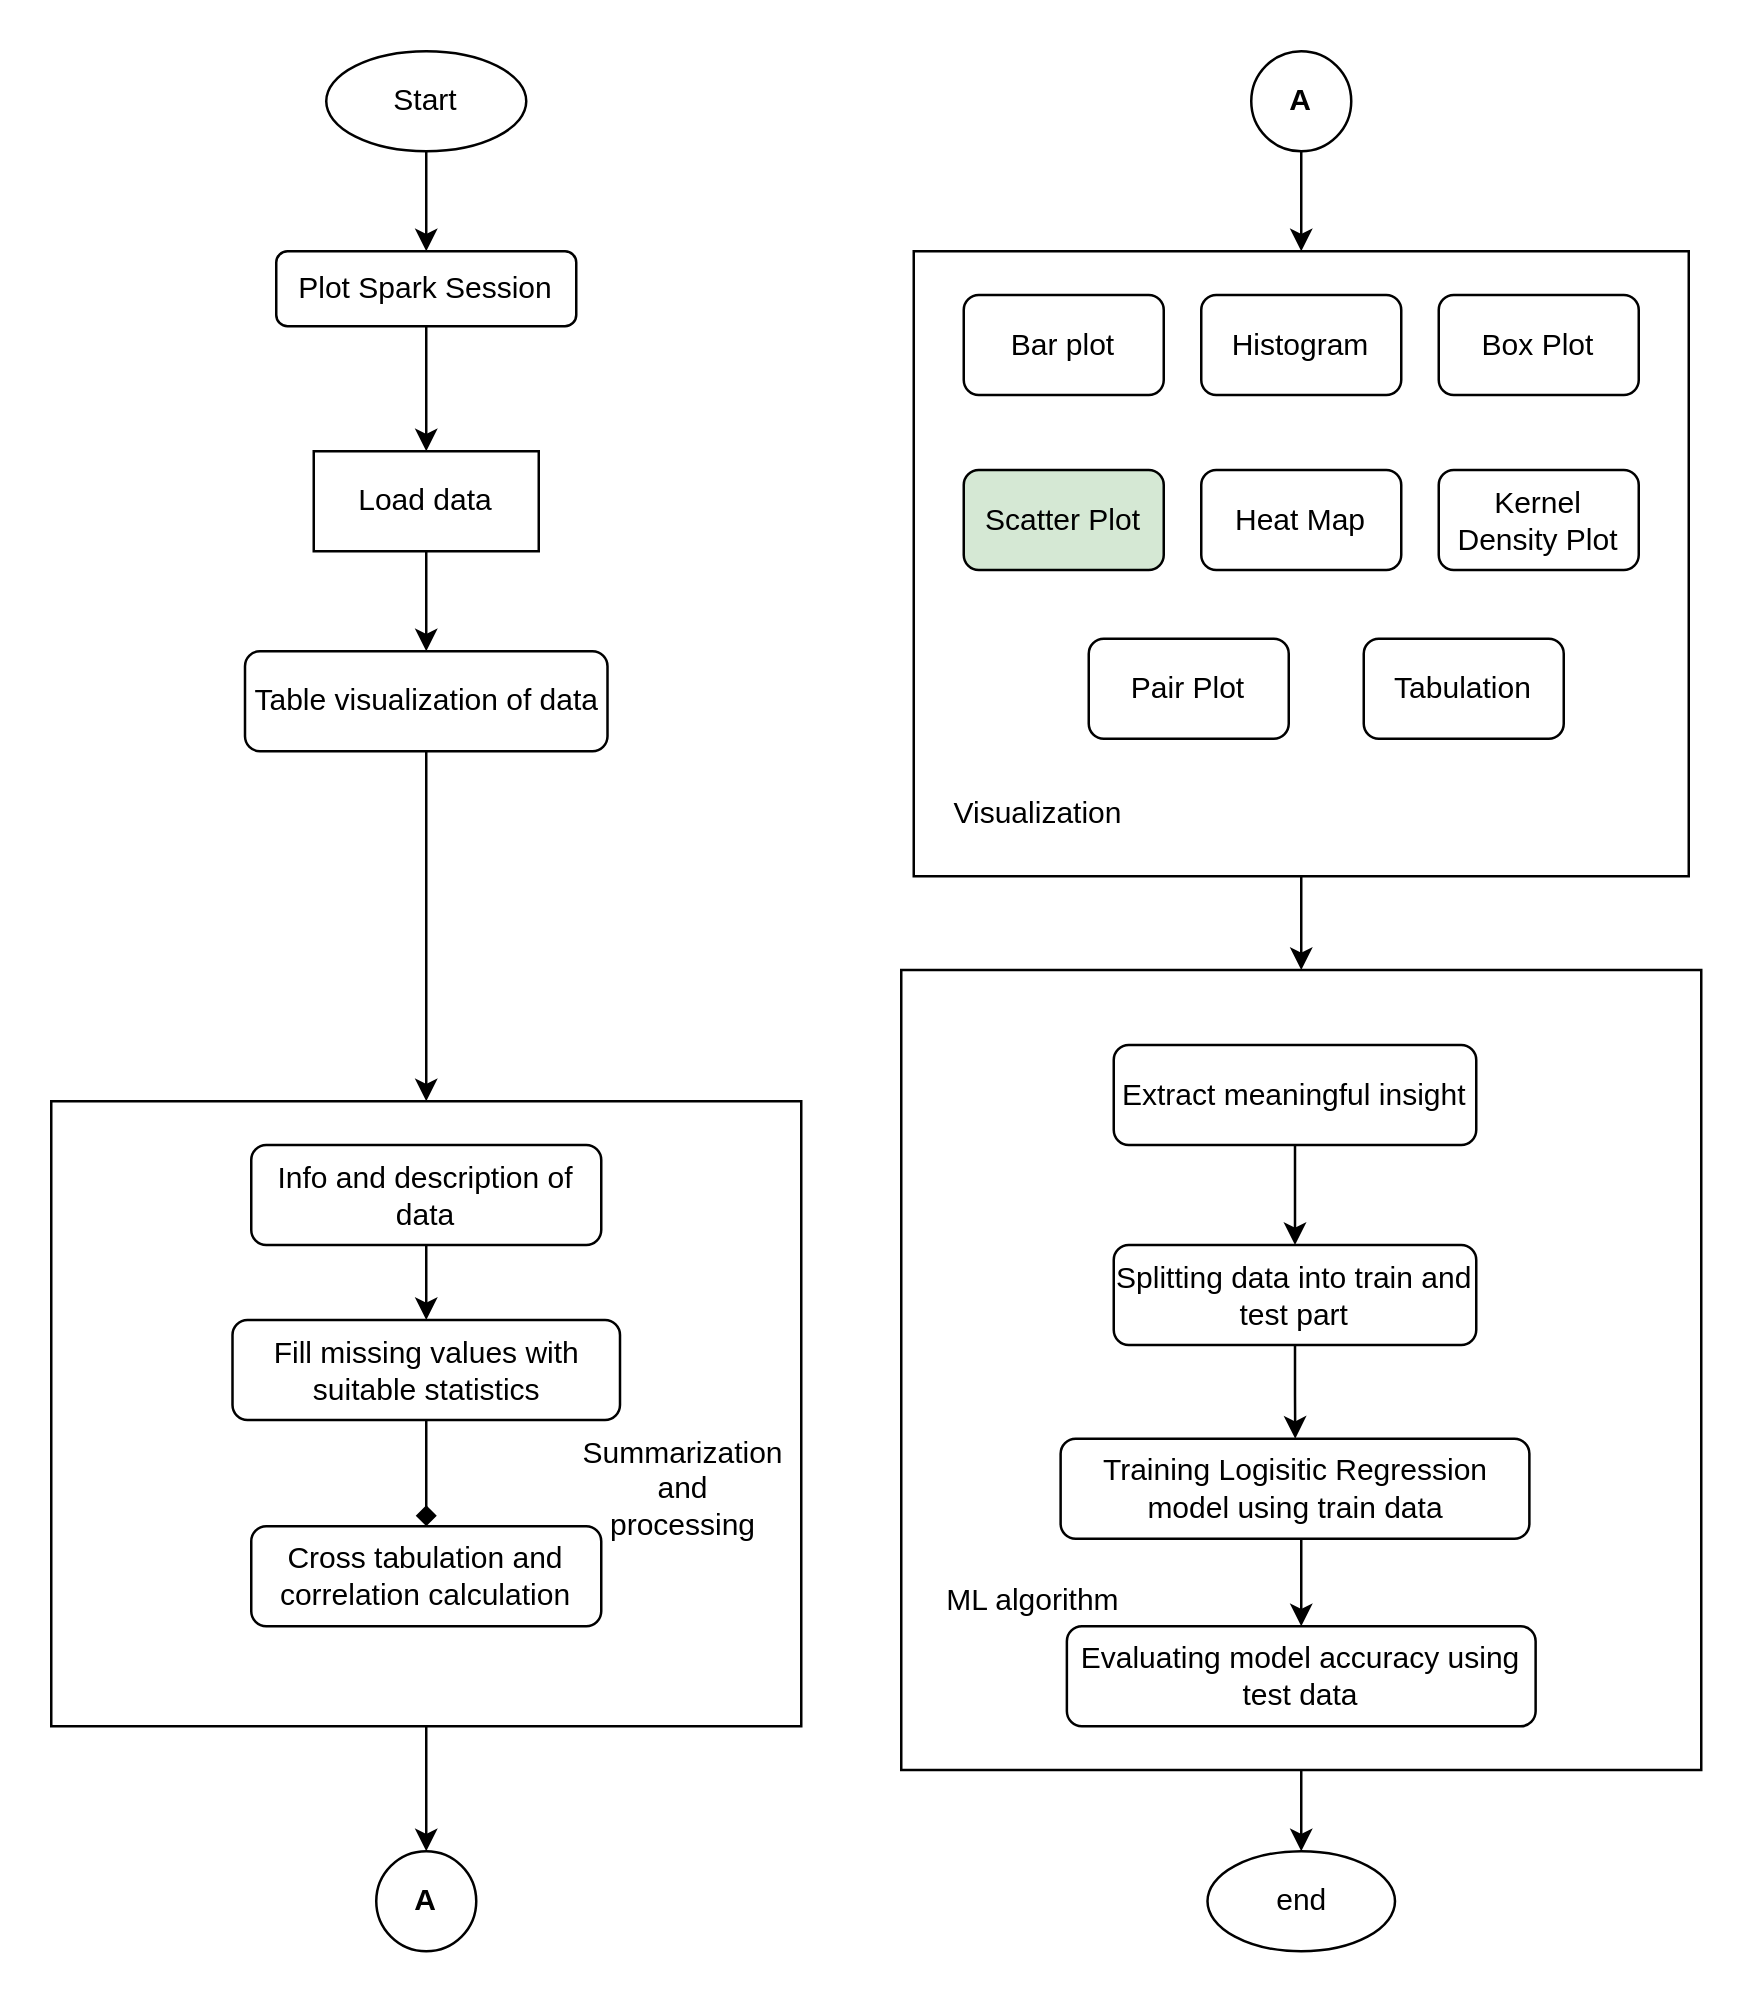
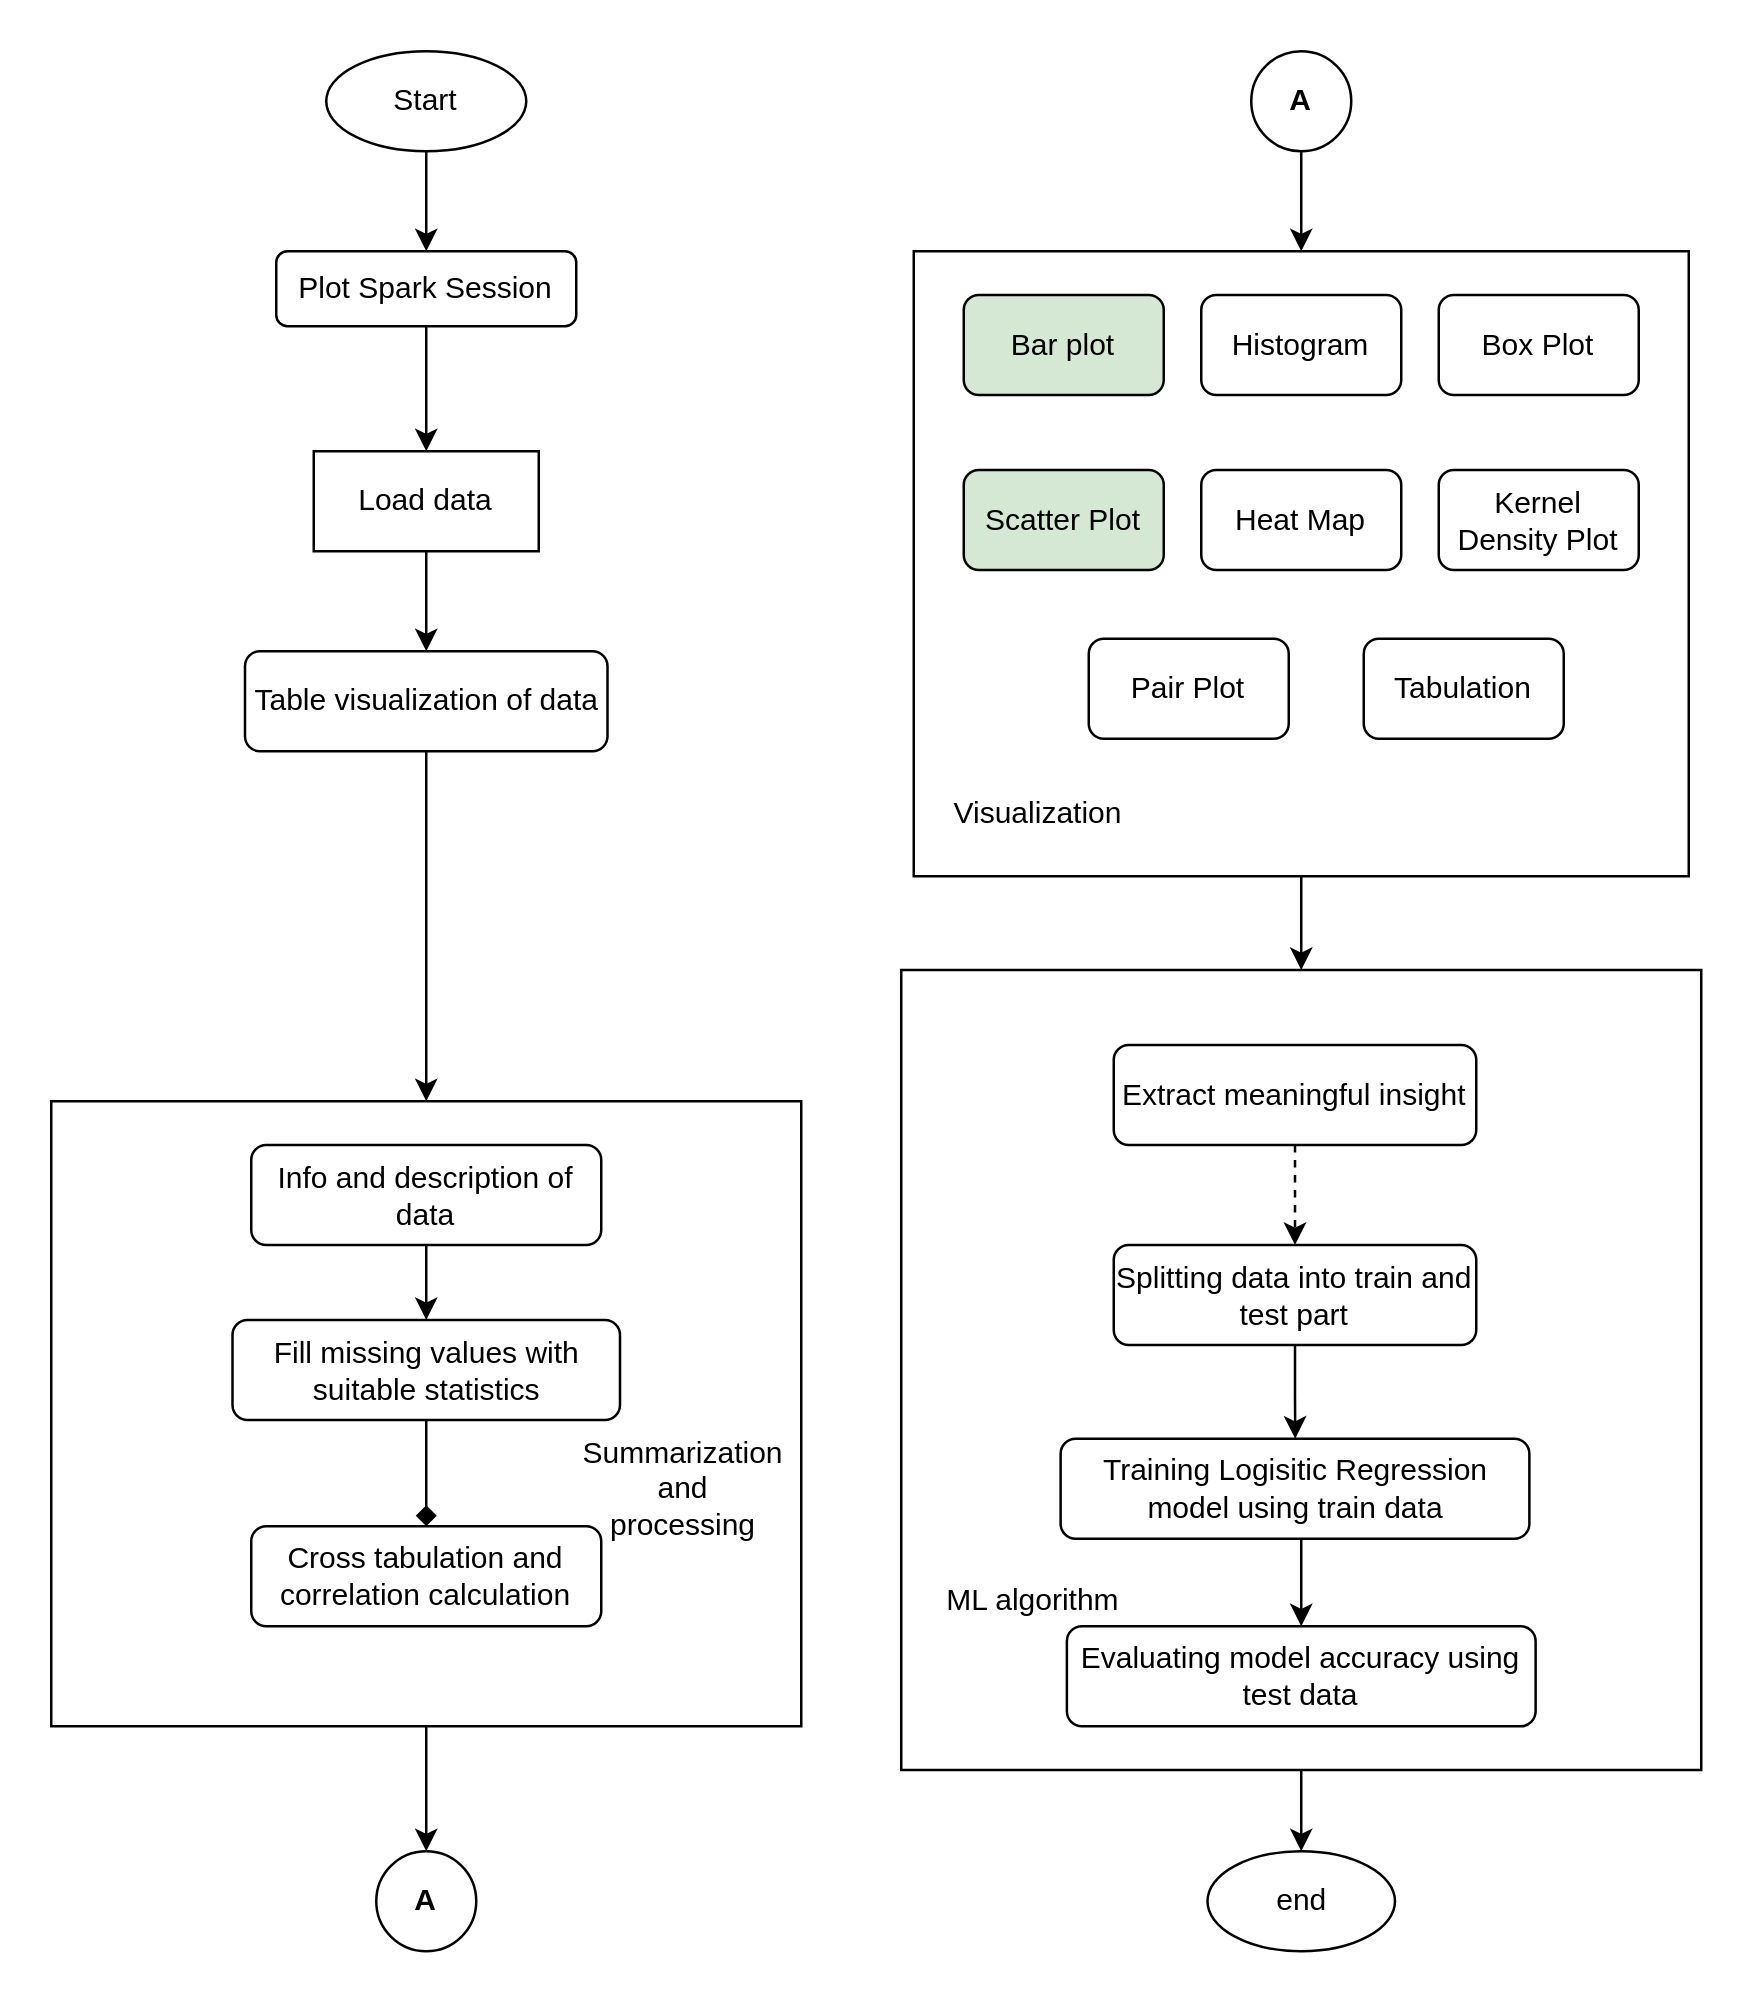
node "Bar plot": fillcolor #ffffff -> #d5e8d4
edge "Extract meaningful insight" -> "Splitting data into train and test part": style solid -> dashed
